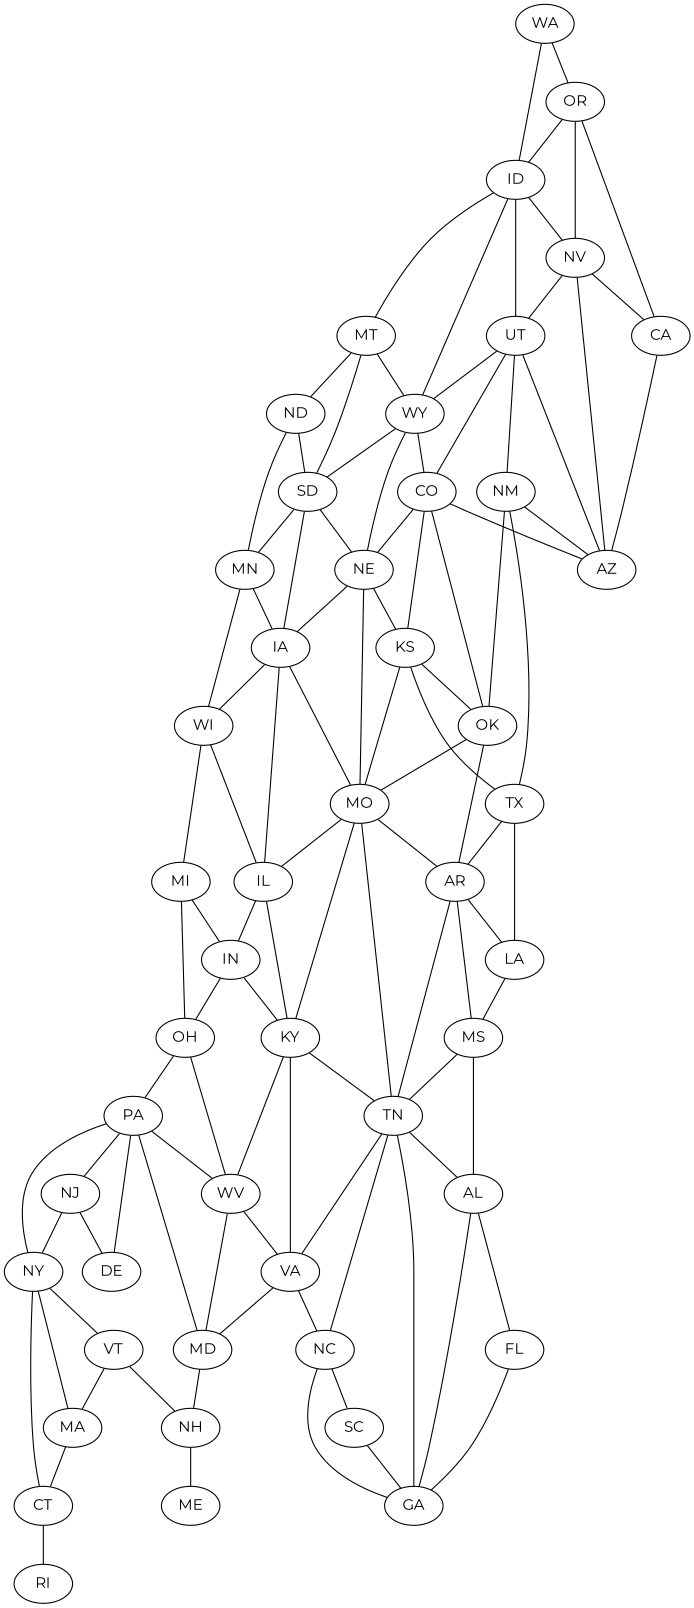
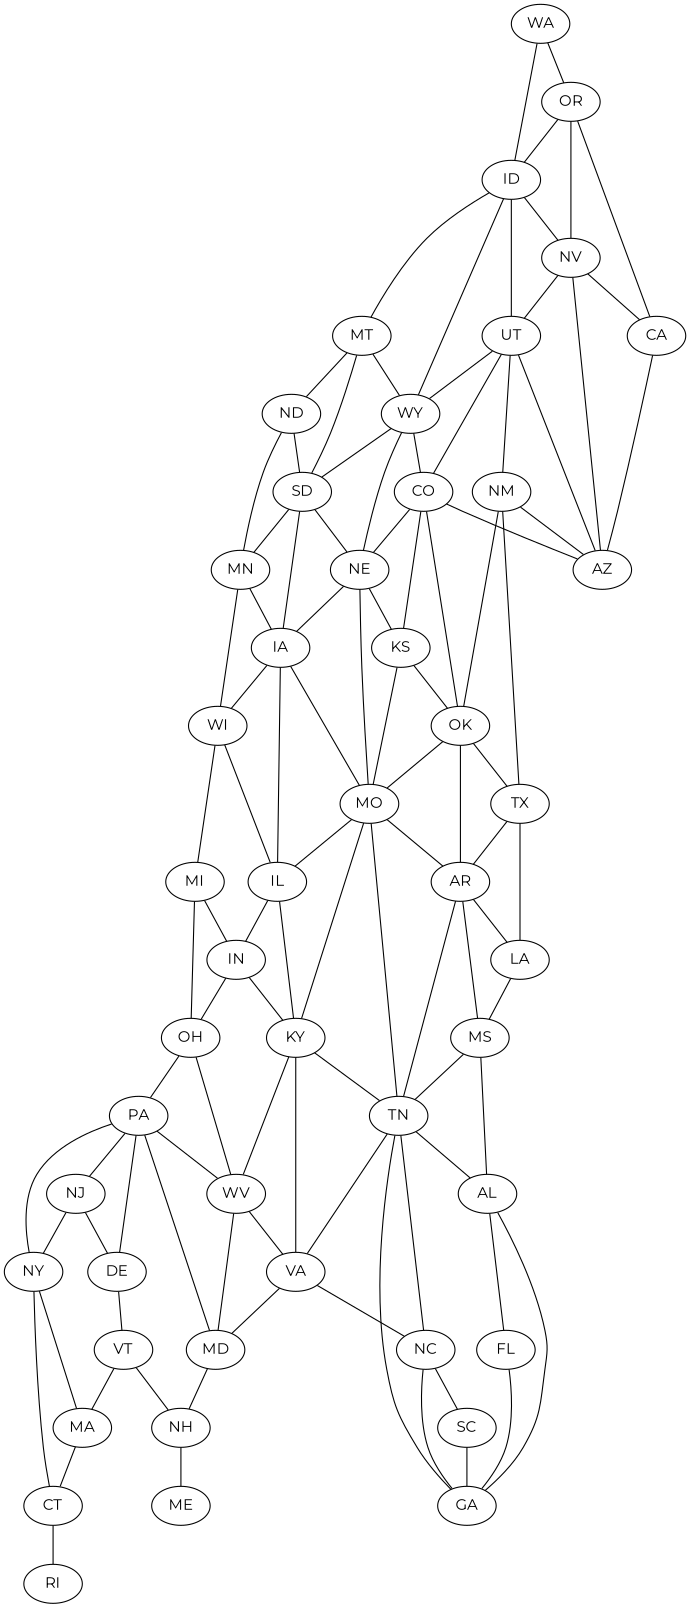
edge "KS" -- "TX": now "OK" -- "TX"
edge "NY" -- "VT": now "DE" -- "VT"
